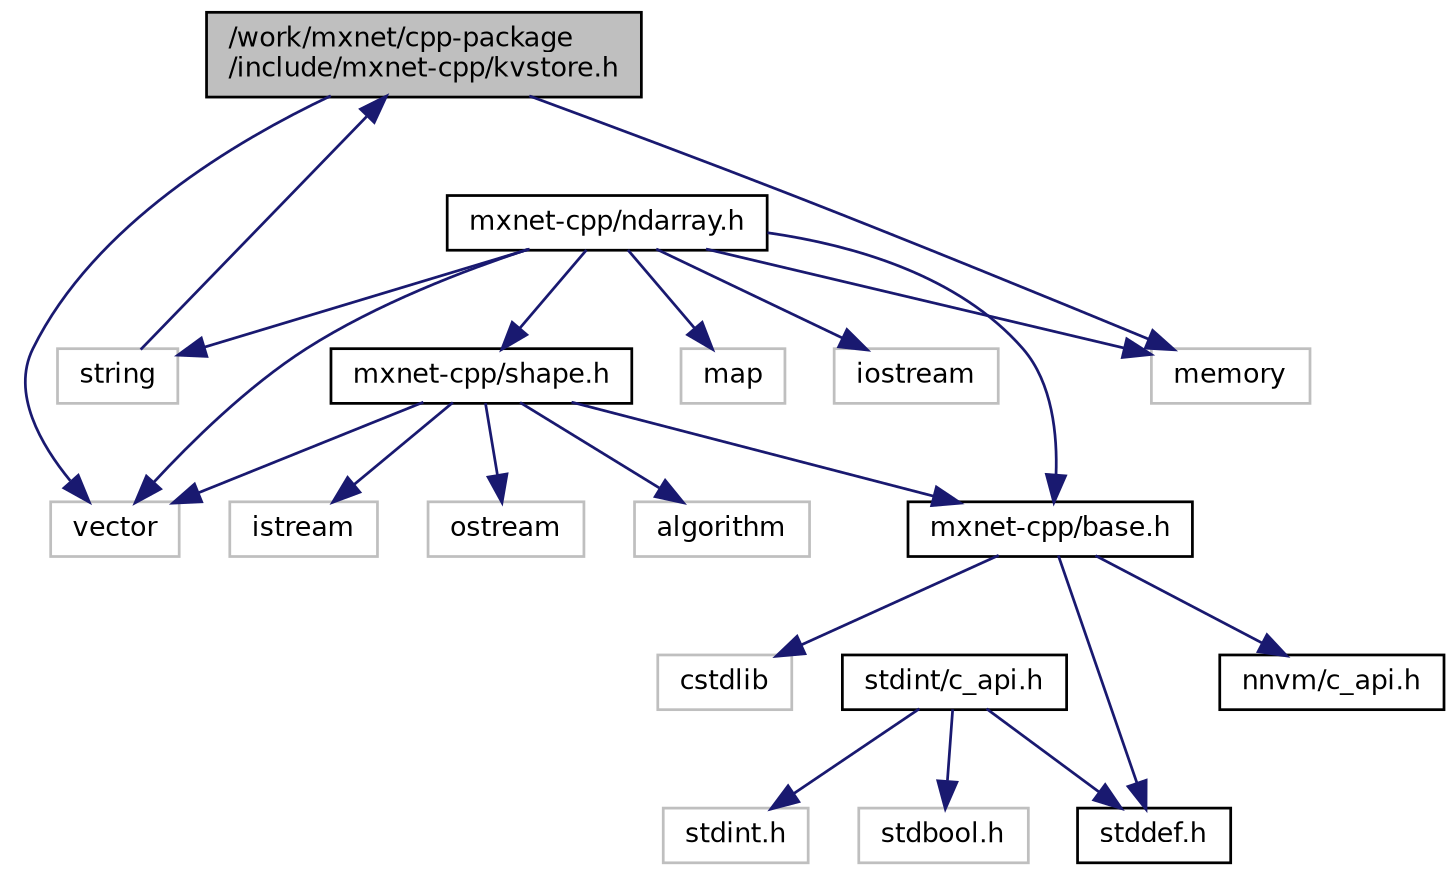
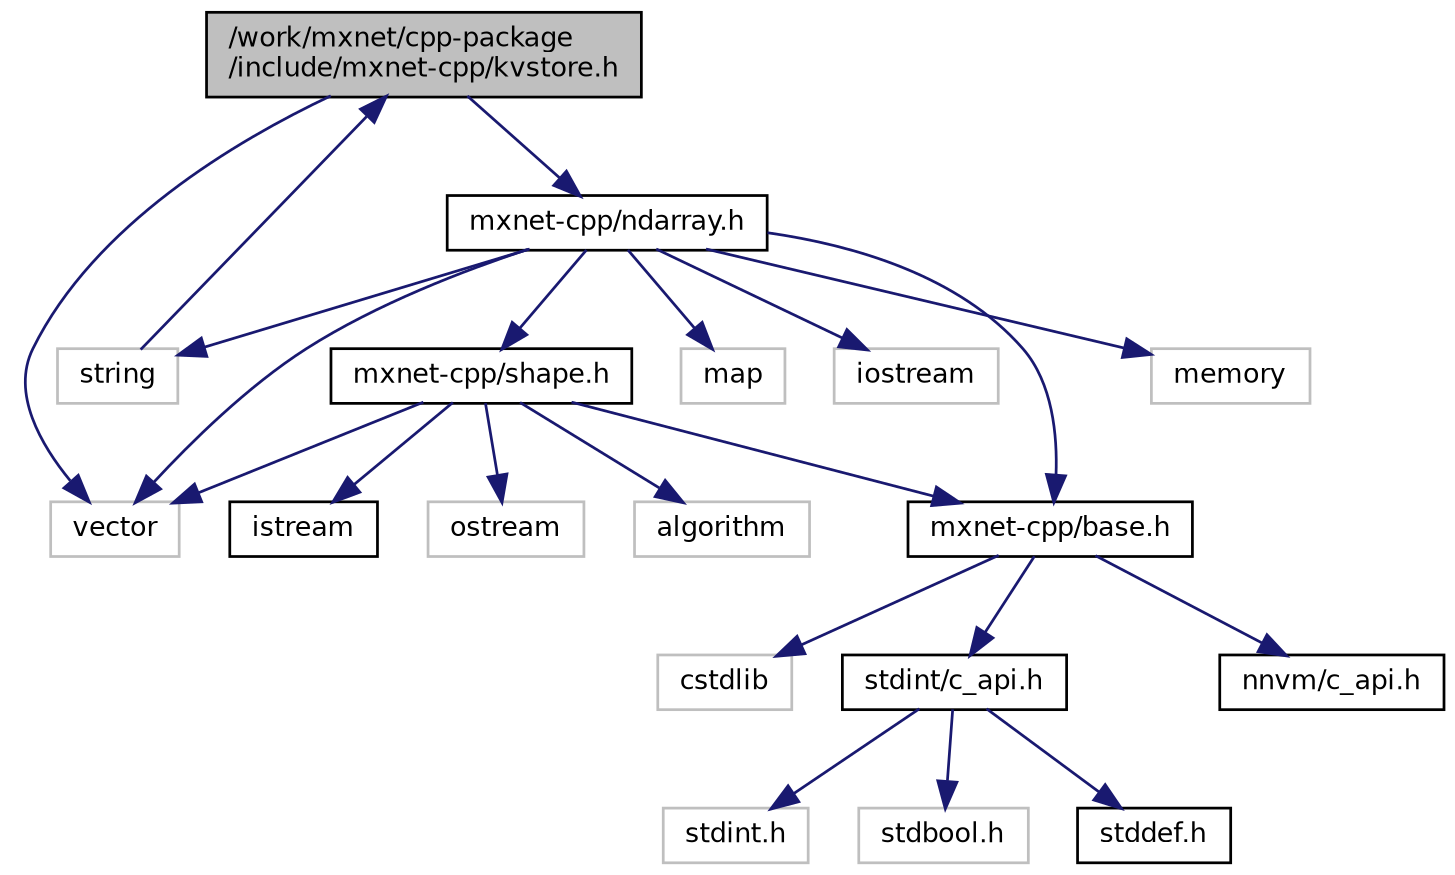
edge "/work/mxnet/cpp-package /include/mxnet-cpp/kvstore.h" -> "memory": now "/work/mxnet/cpp-package /include/mxnet-cpp/kvstore.h" -> "mxnet-cpp/ndarray.h"
node "istream": color grey75 -> black
edge "mxnet-cpp/base.h" -> "stddef.h": now "mxnet-cpp/base.h" -> "stdint/c_api.h"
